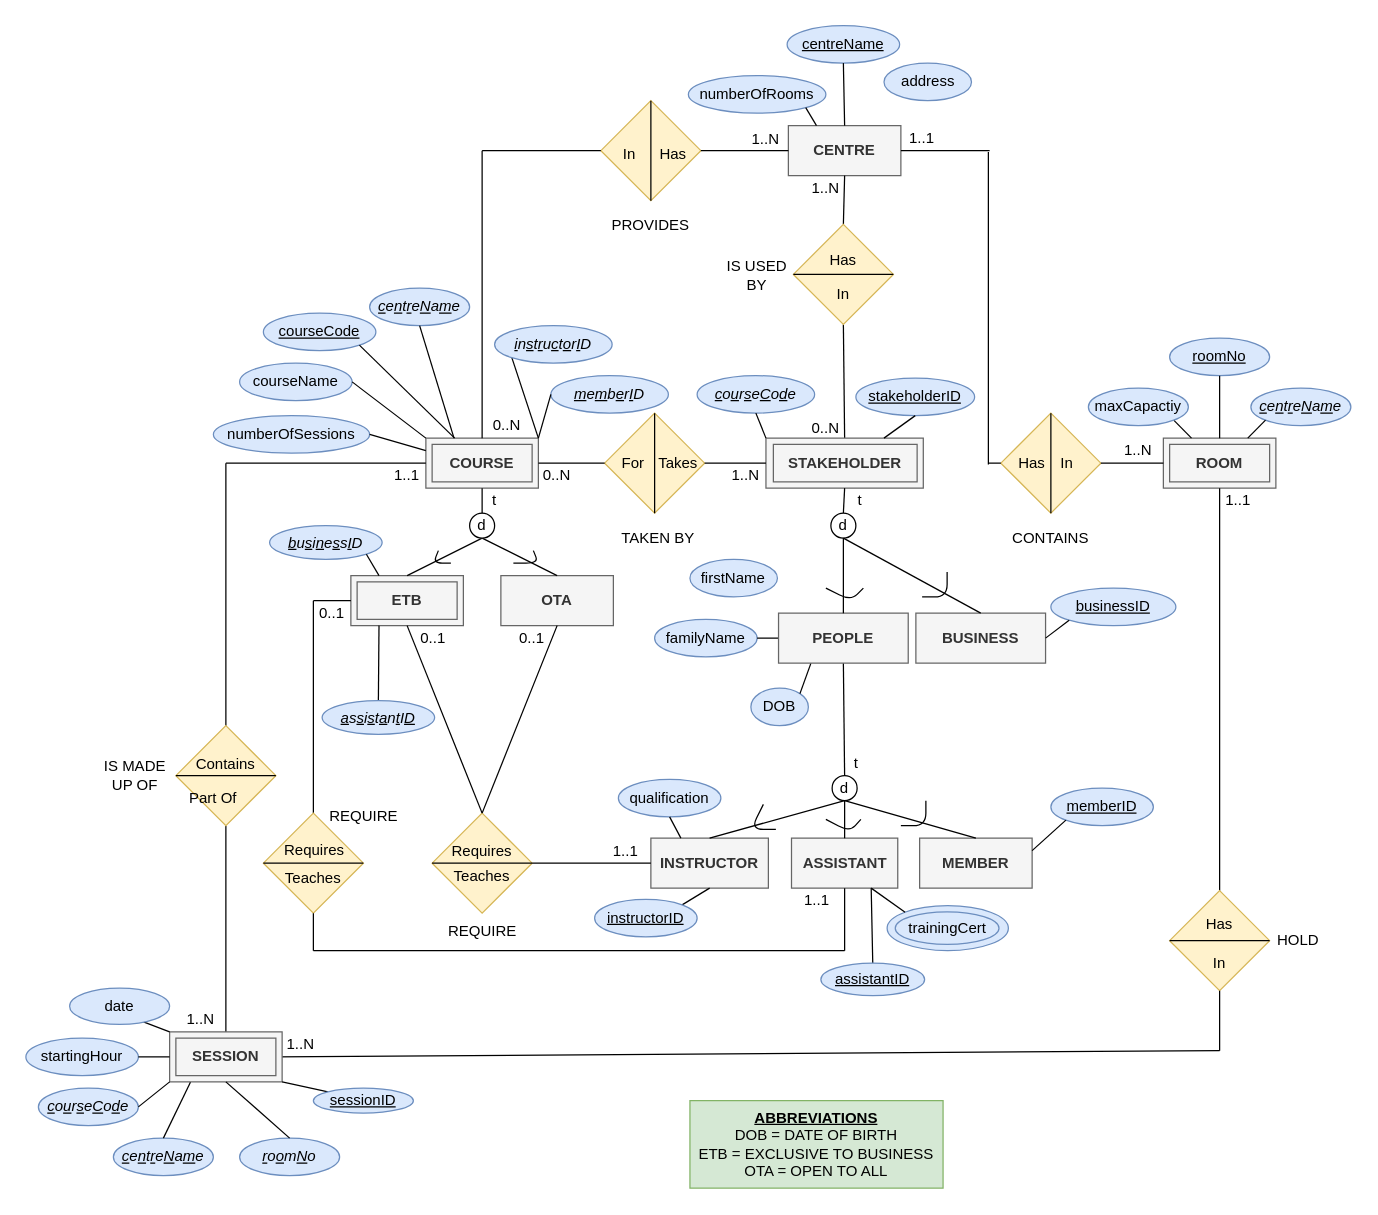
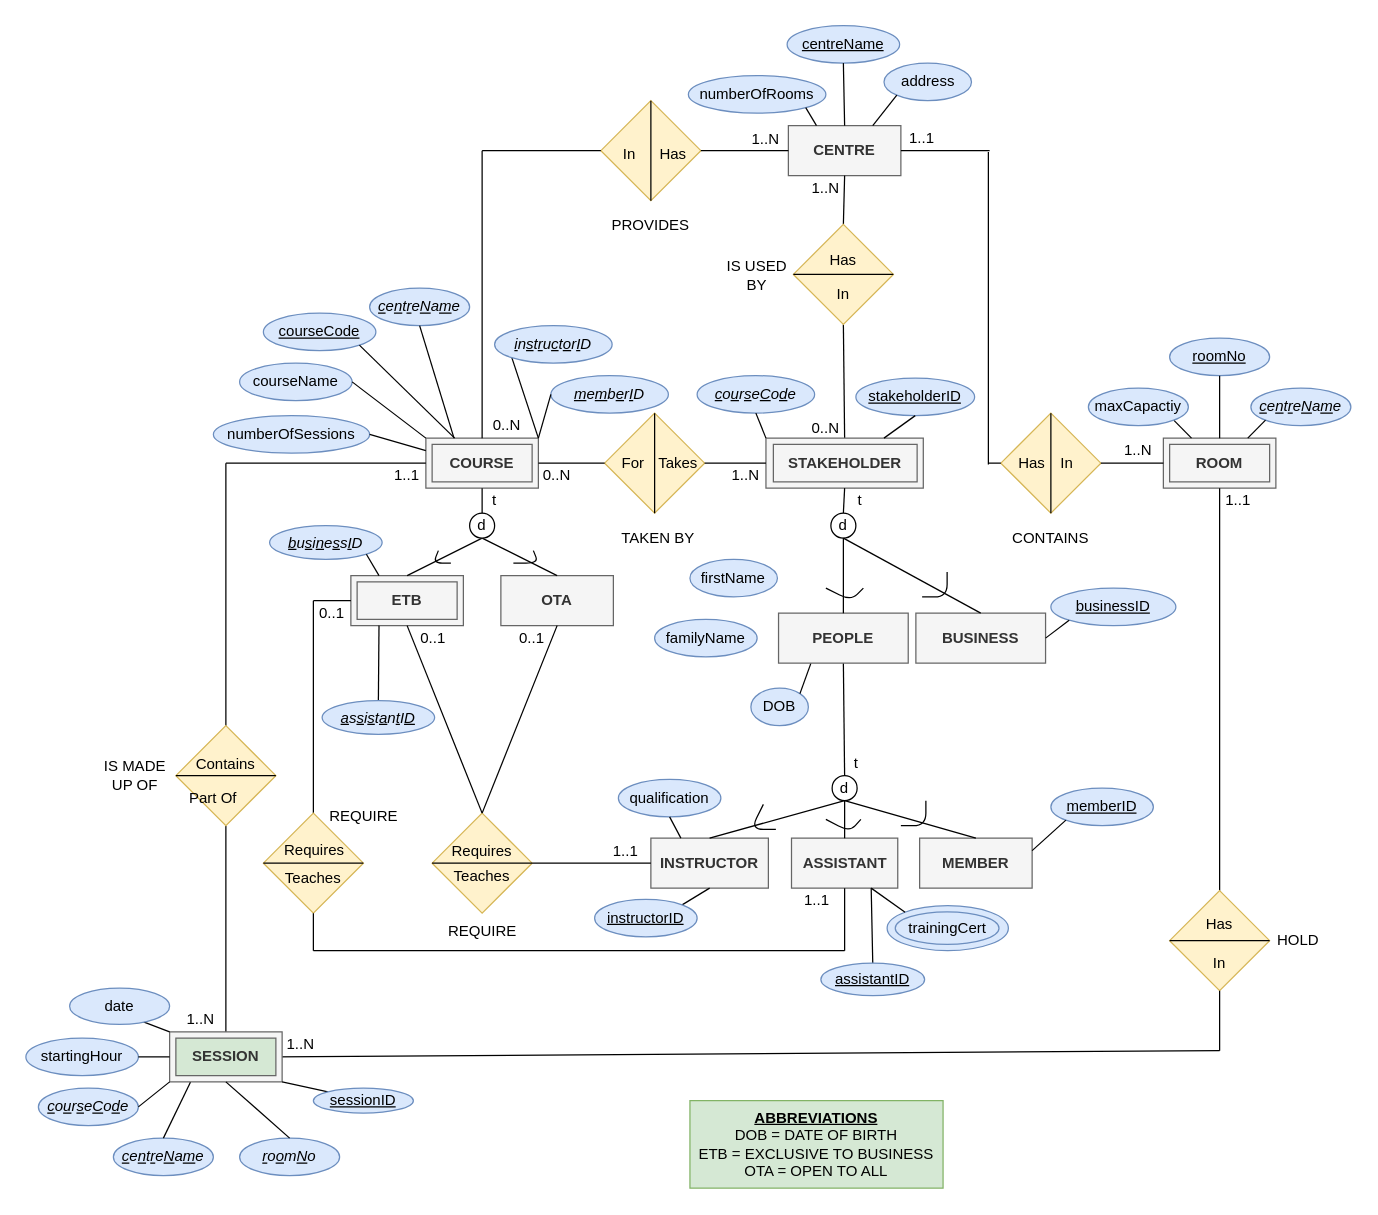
edge "address" -- "CENTRE": added
edge "familyName" -- "PEOPLE": removed
node "SESSION": fillcolor #f5f5f5 -> #d5e8d4
